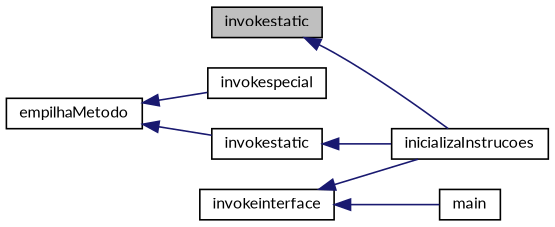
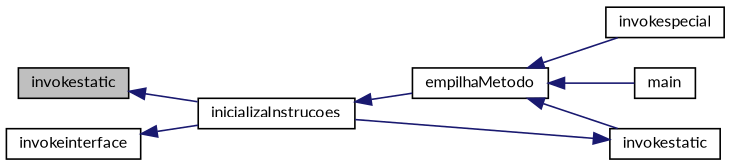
edge "empilhaMetodo" -> "inicializaInstrucoes": added
edge "main" -> "invokeinterface": now "main" -> "empilhaMetodo"
